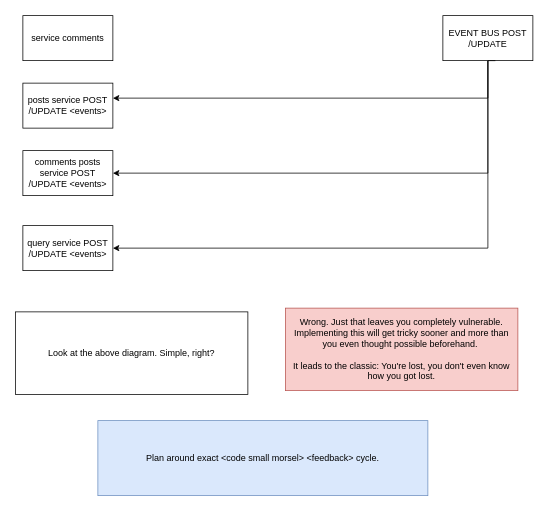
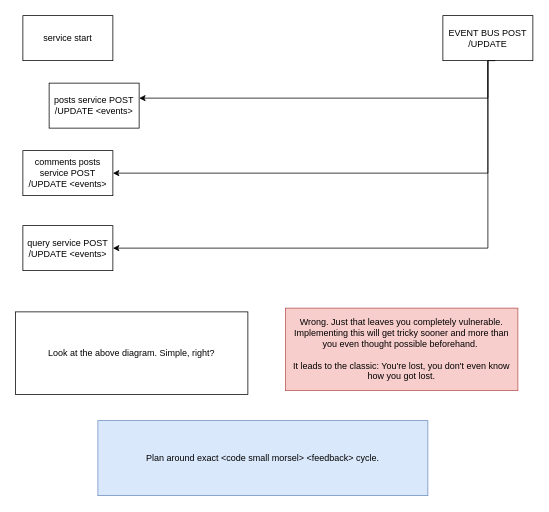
node "service comments": label "service comments" -> "service start"
node "posts service POST /UPDATE <events>": moved (68, 105) -> (94, 105)
